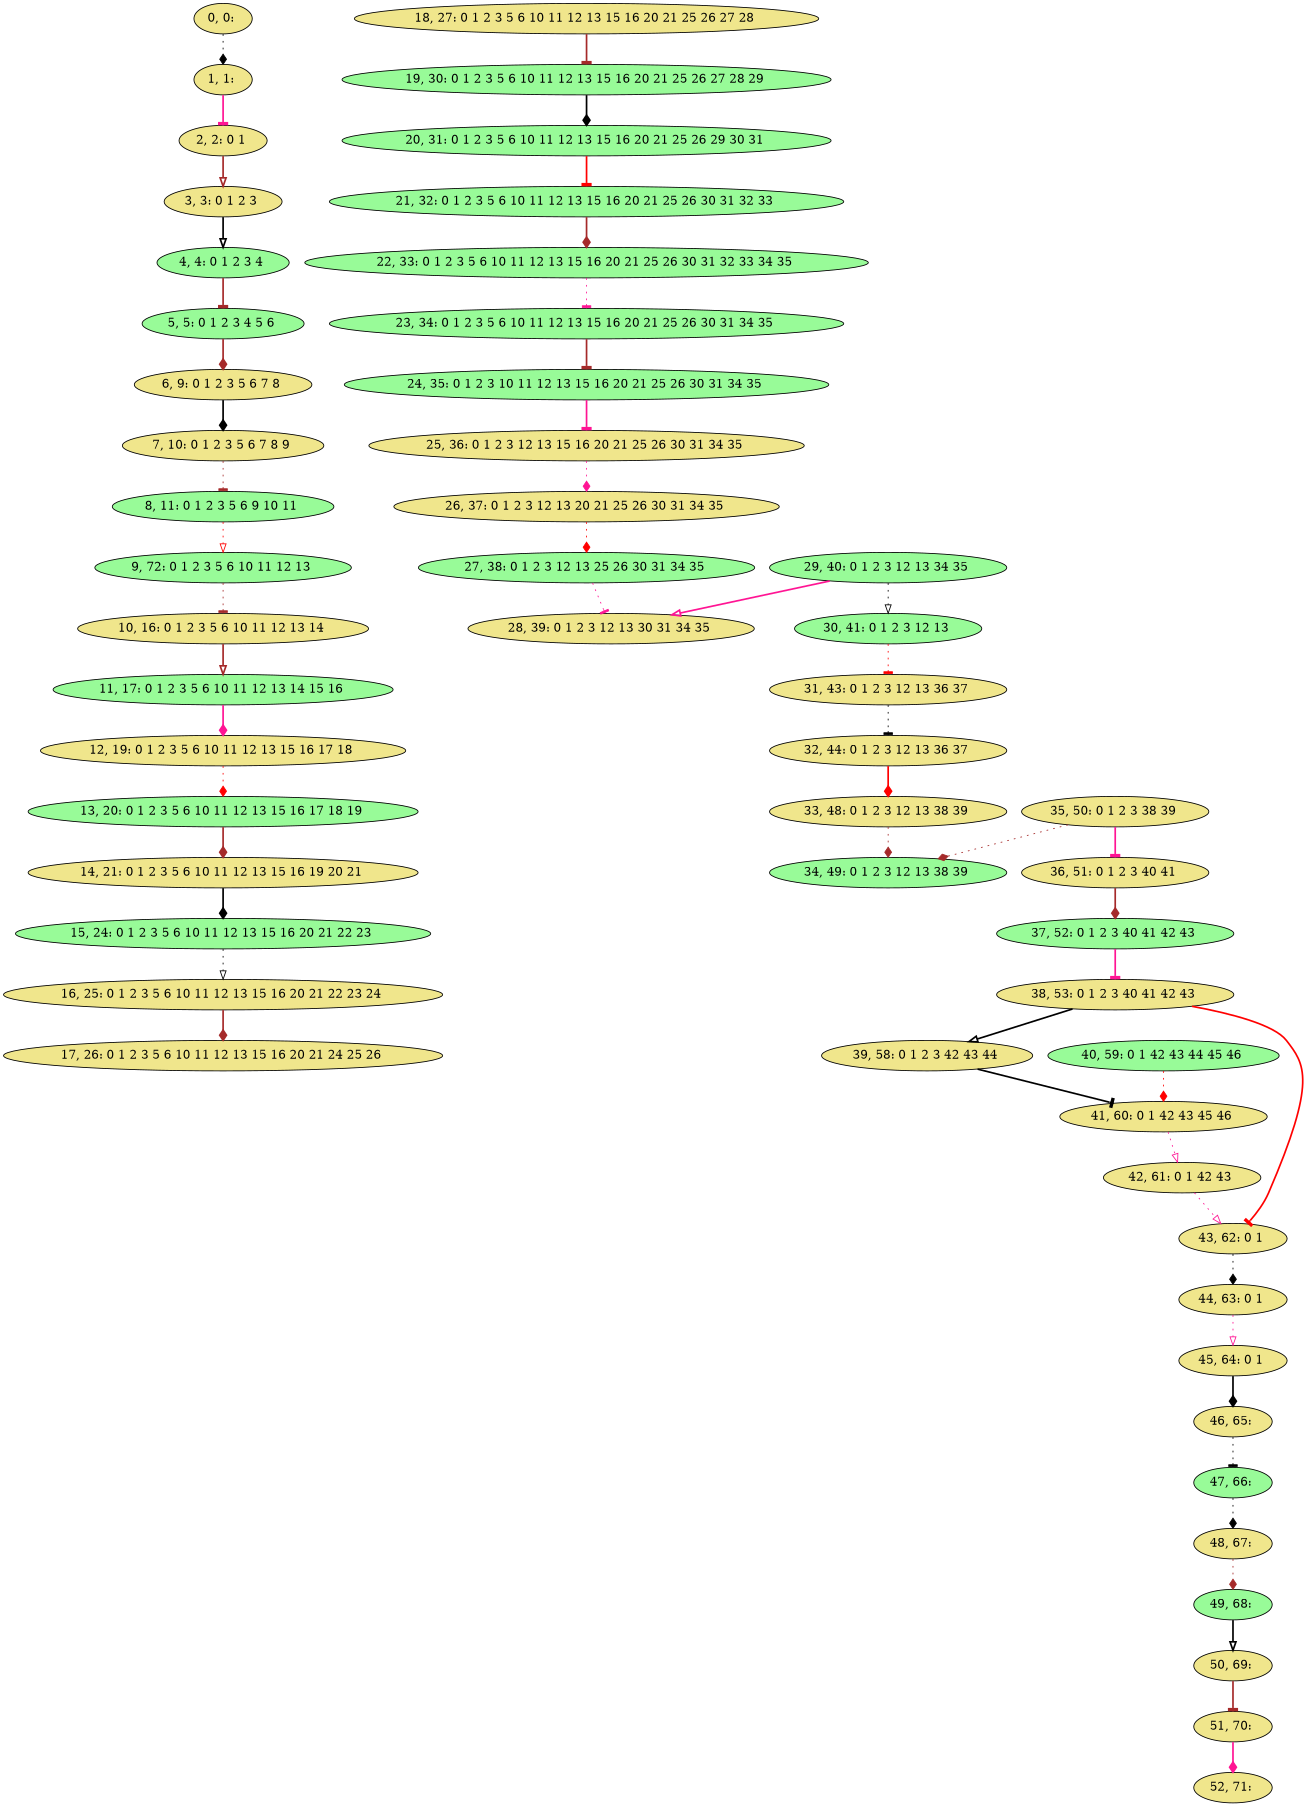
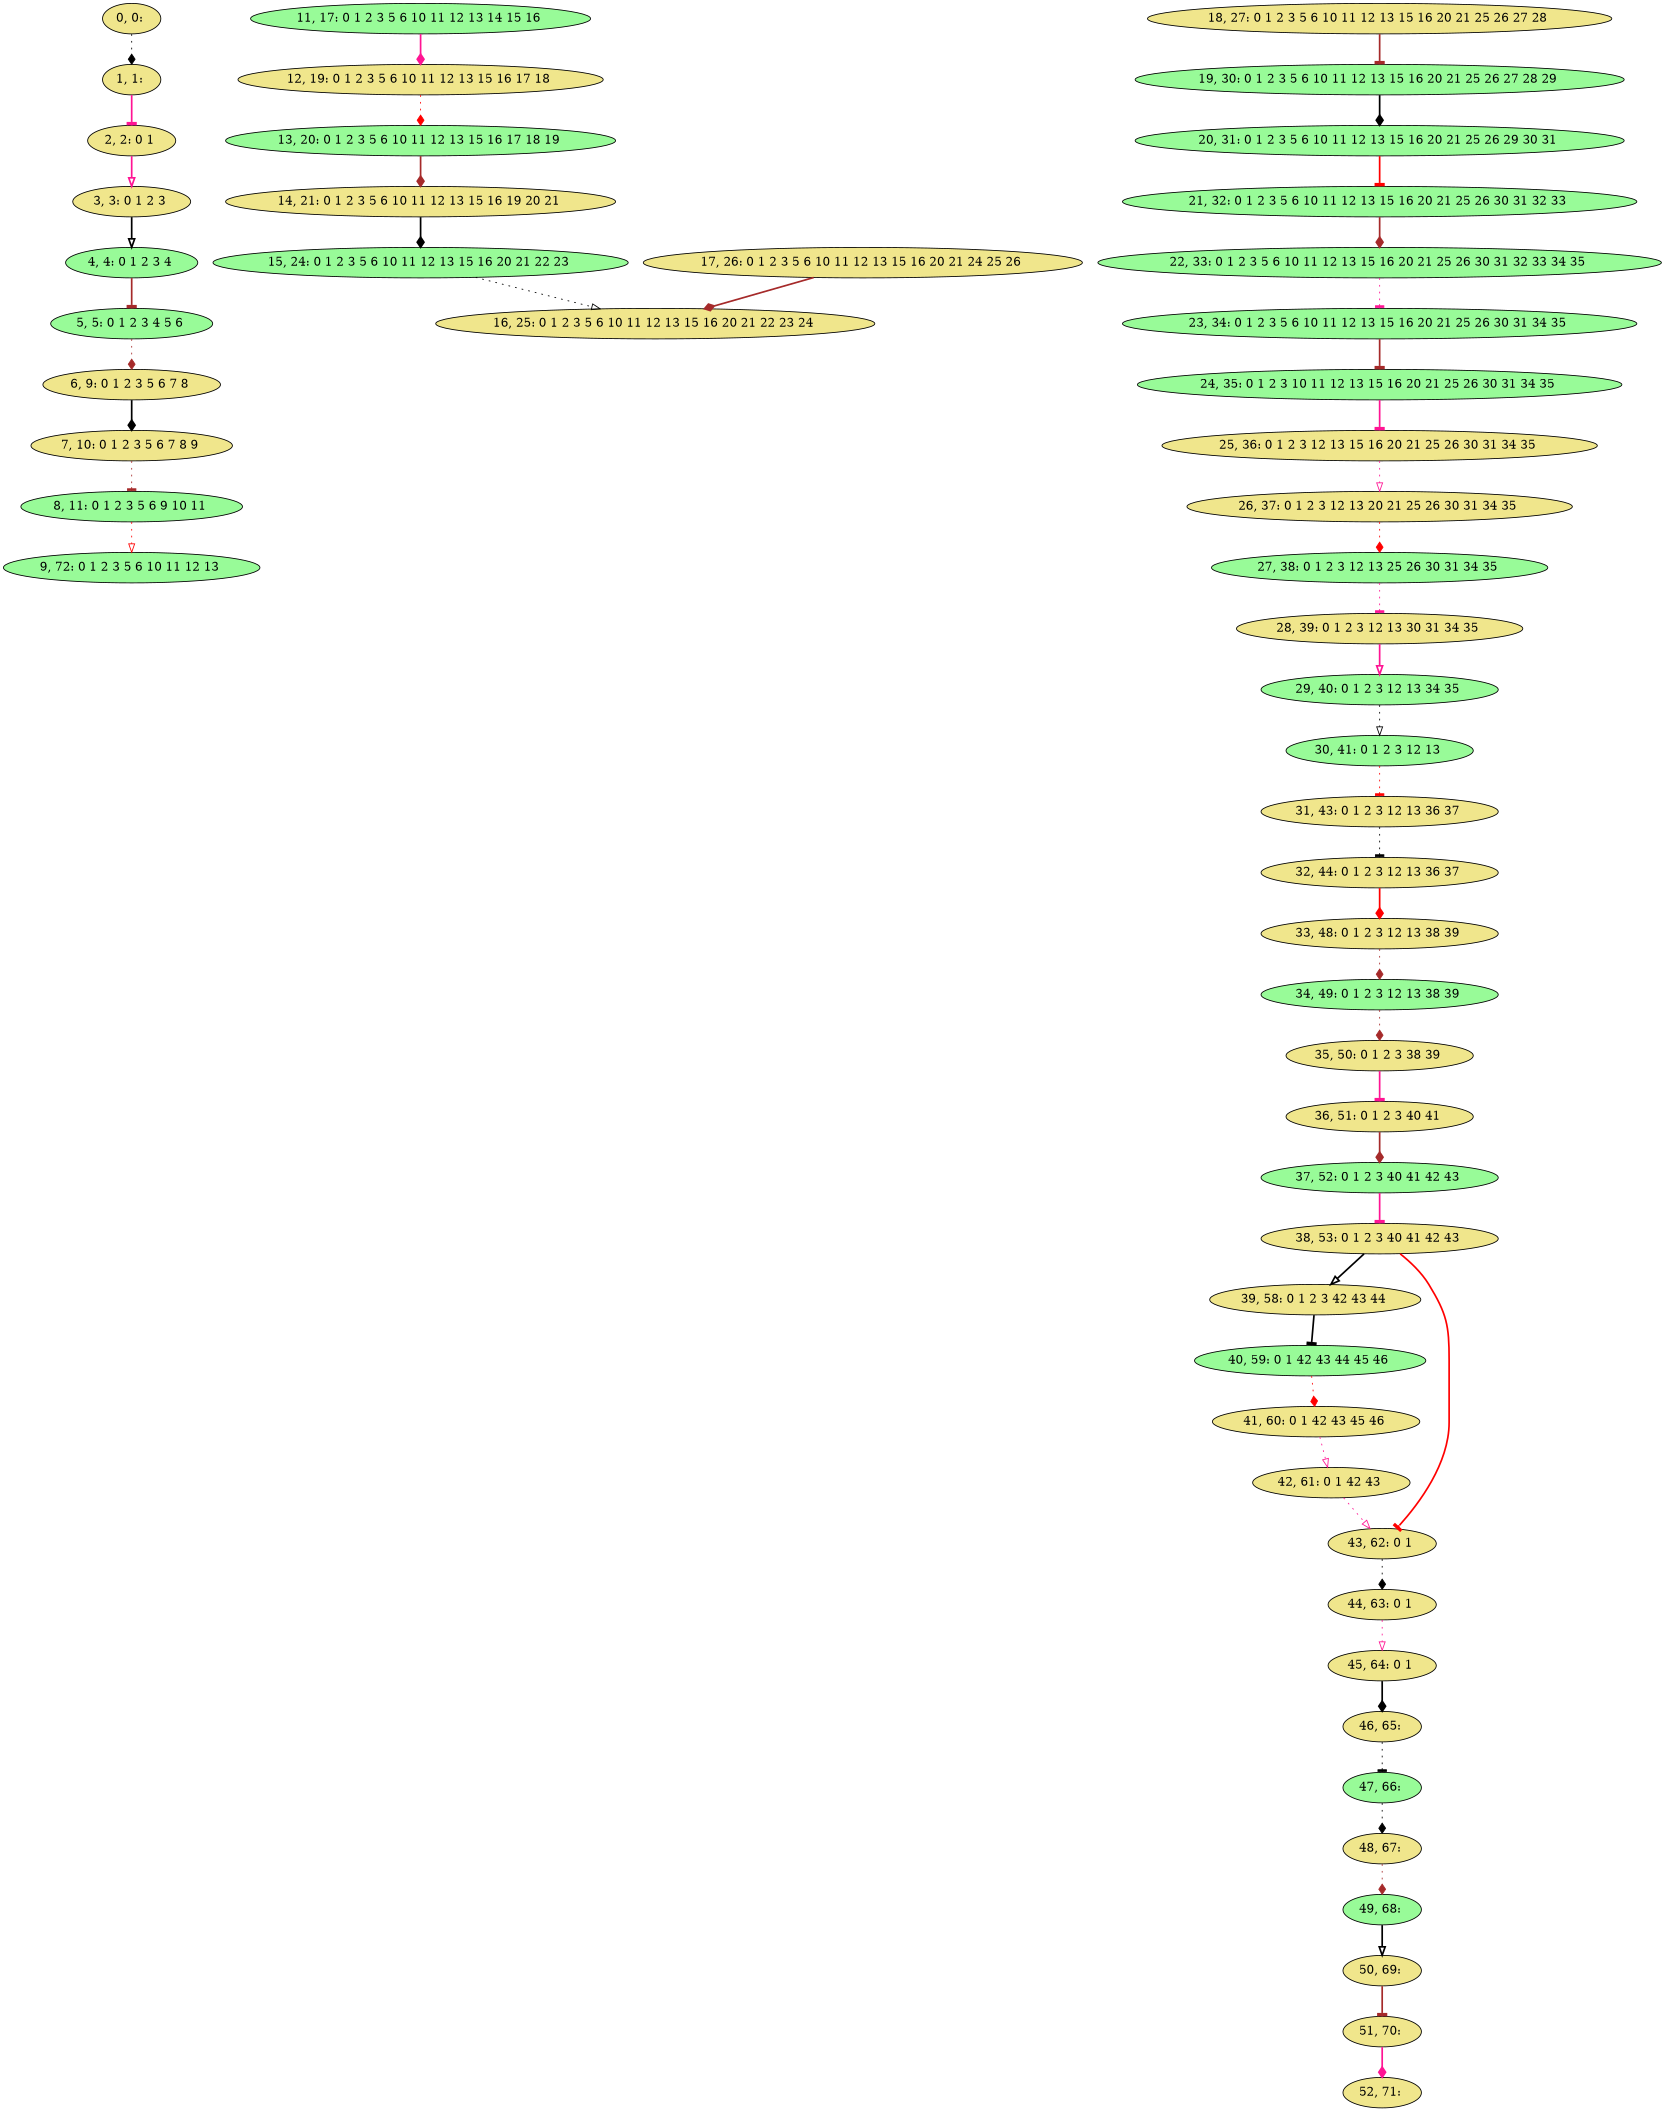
edge "2, 2: 0 1" -> "3, 3: 0 1 2 3": color brown -> deeppink
edge "5, 5: 0 1 2 3 4 5 6" -> "6, 9: 0 1 2 3 5 6 7 8": style bold -> dotted
edge "25, 36: 0 1 2 3 12 13 15 16 20 21 25 26 30 31 34 35" -> "26, 37: 0 1 2 3 12 13 20 21 25 26 30 31 34 35": arrowhead diamond -> onormal
edge "29, 40: 0 1 2 3 12 13 34 35" -> "28, 39: 0 1 2 3 12 13 30 31 34 35": reversed
node "10, 16: 0 1 2 3 5 6 10 11 12 13 14": removed
edge "35, 50: 0 1 2 3 38 39" -> "34, 49: 0 1 2 3 12 13 38 39": reversed
edge "16, 25: 0 1 2 3 5 6 10 11 12 13 15 16 20 21 22 23 24" -> "17, 26: 0 1 2 3 5 6 10 11 12 13 15 16 20 21 24 25 26": reversed
edge "39, 58: 0 1 2 3 42 43 44" -> "41, 60: 0 1 42 43 45 46": now "39, 58: 0 1 2 3 42 43 44" -> "40, 59: 0 1 42 43 44 45 46"
